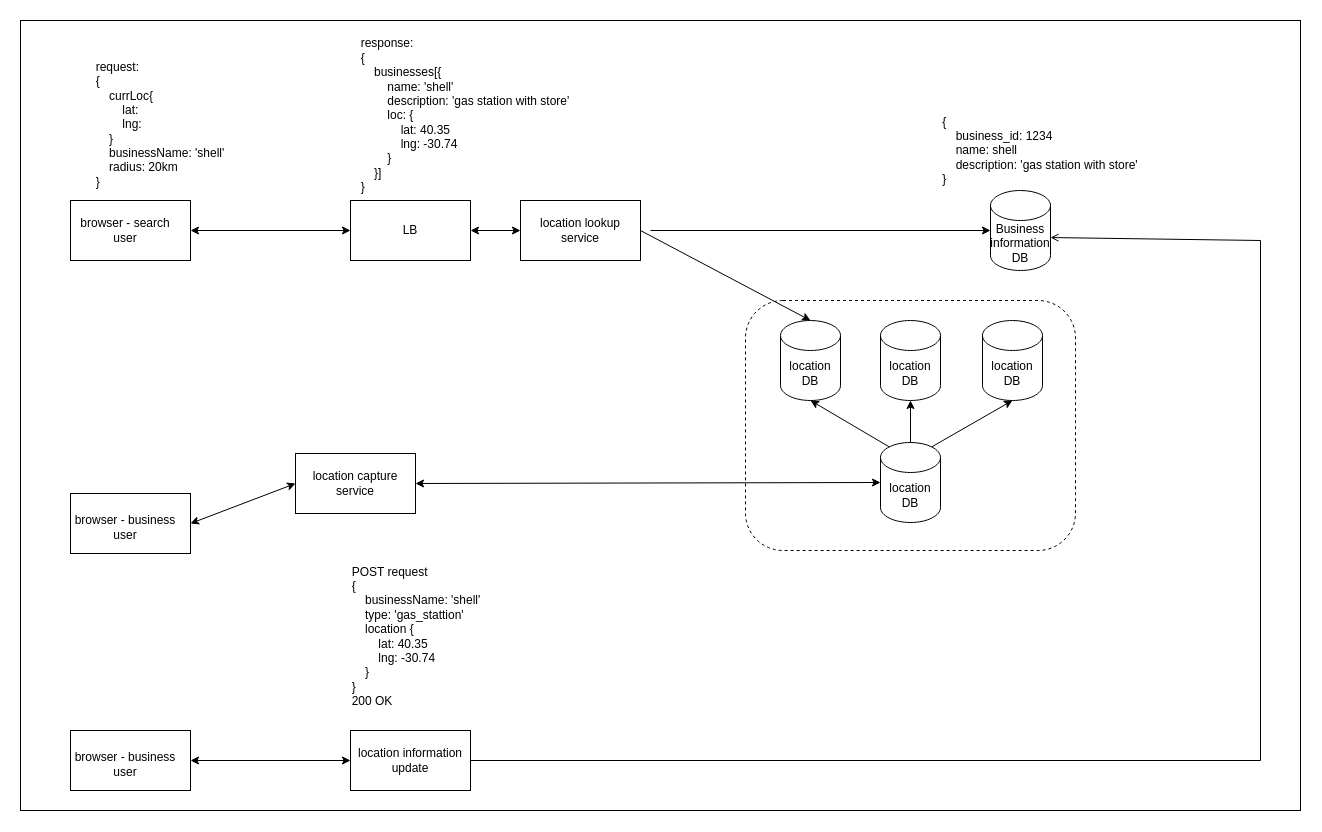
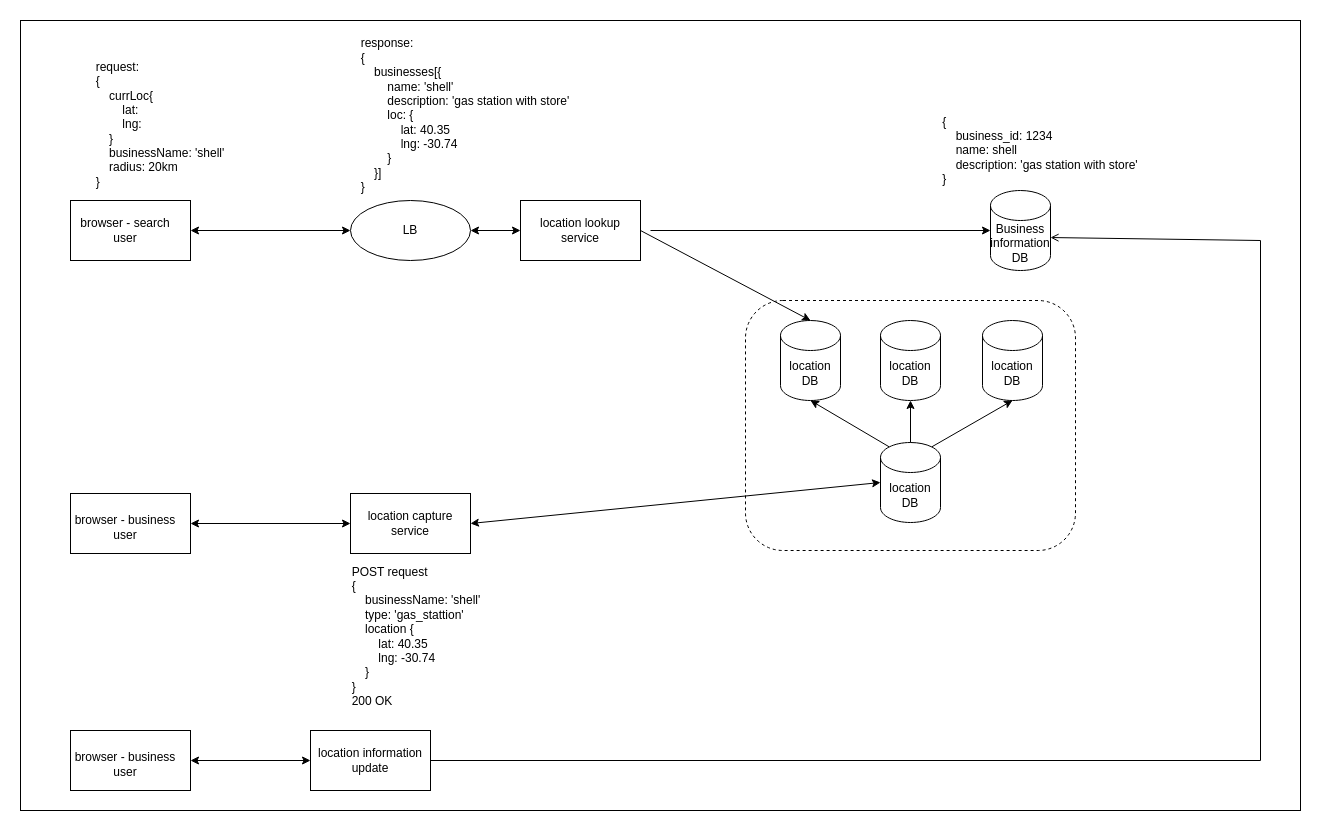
node "LB": shape rectangle -> ellipse
node "location capture service": moved (356, 484) -> (411, 524)
node "location information update": moved (411, 761) -> (371, 761)
